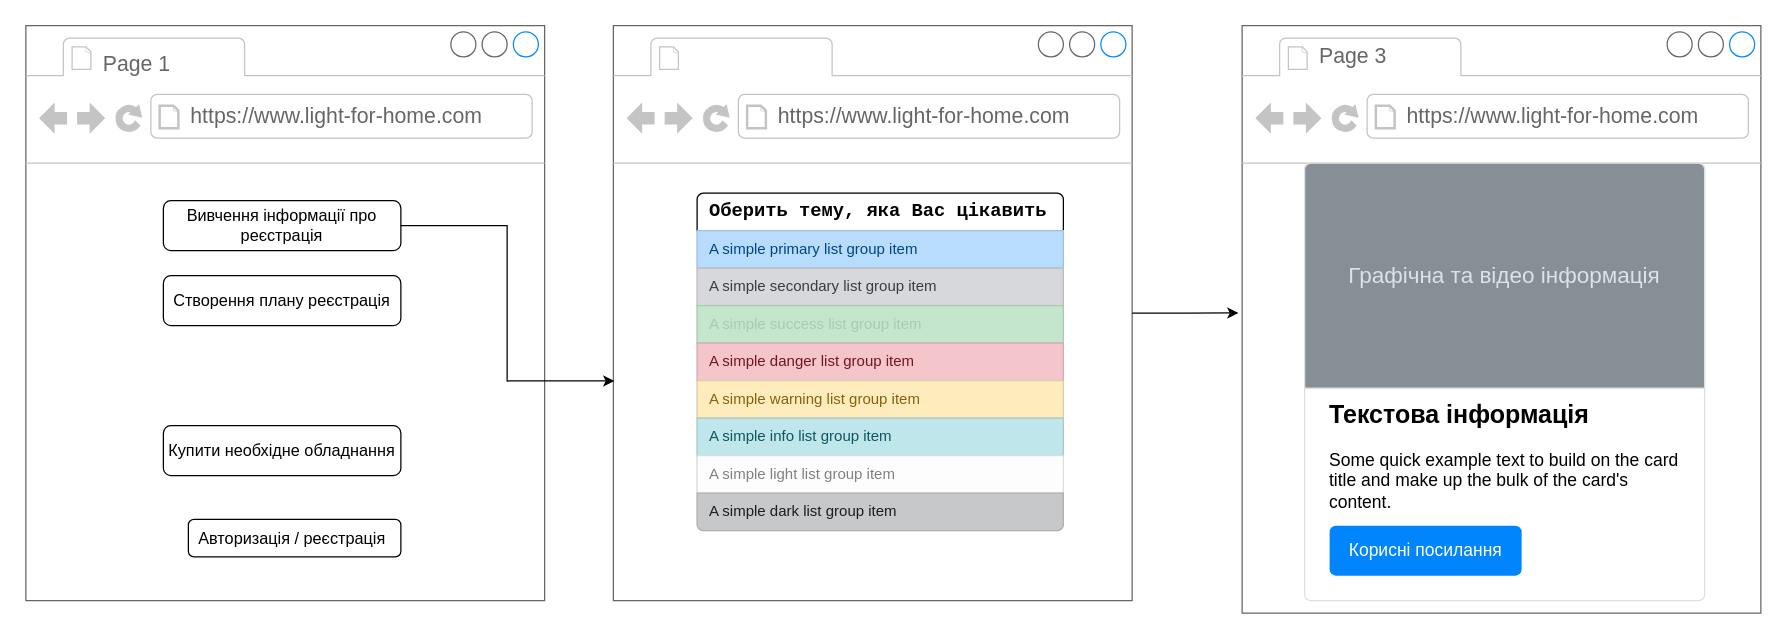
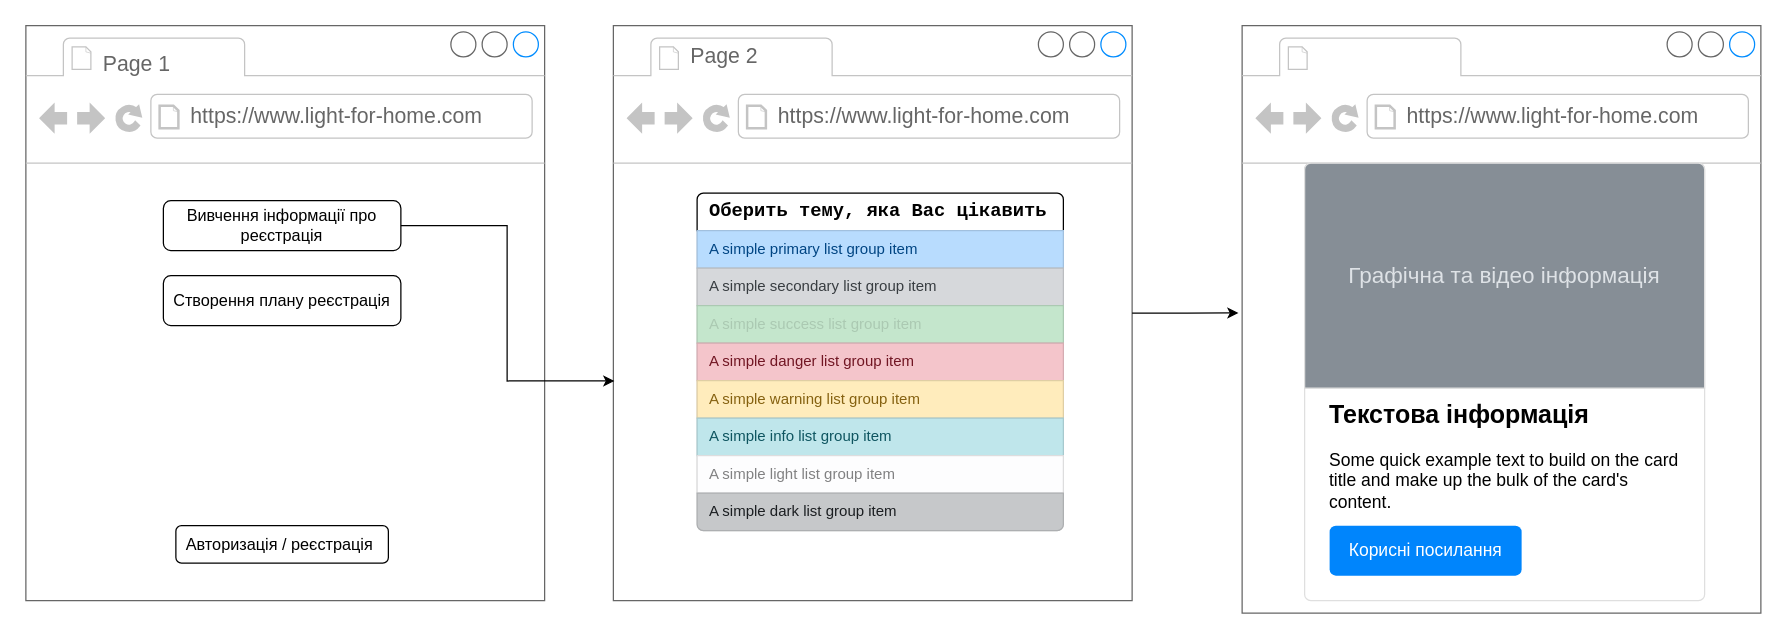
node "Page 2": added
node "Page 3": removed
node "Купити необхідне обладнання": removed
node "Авторизація / реєстрація": moved (294, 538) -> (282, 544)
